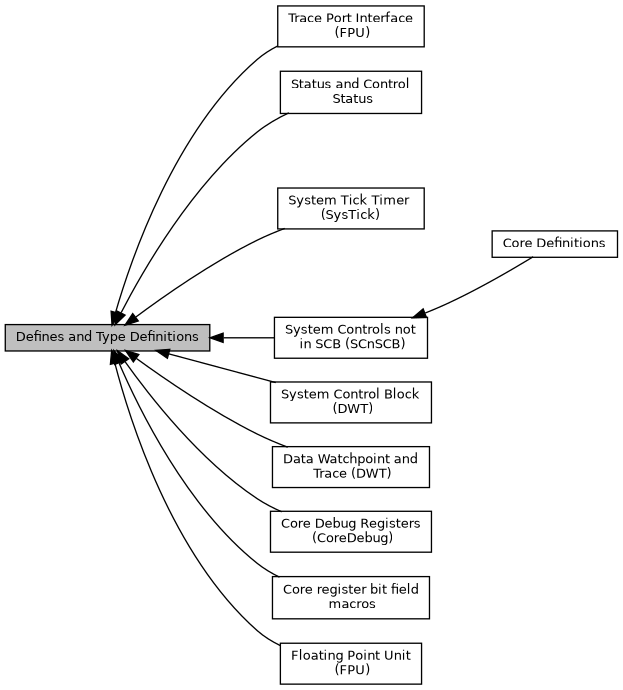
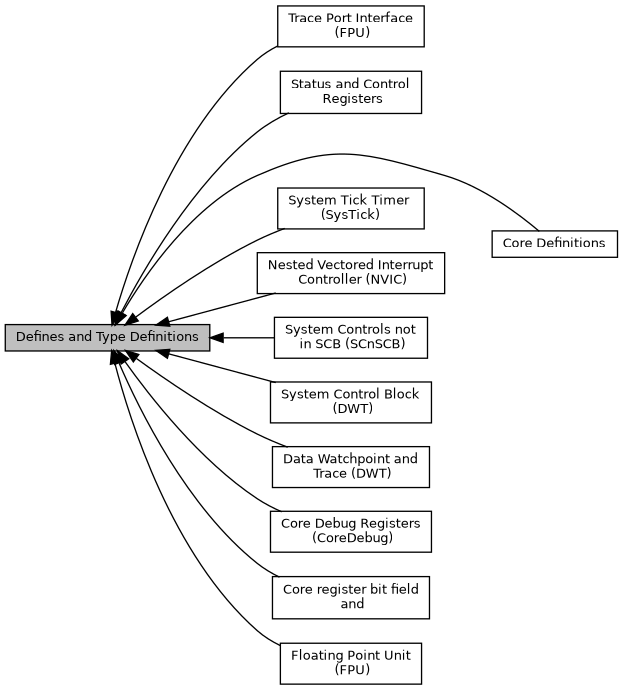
node "Status and Control Status": label "Status and Control Status" -> "Status and Control Registers"
node "Nested Vectored Interrupt Controller (NVIC)": added
edge "Core Definitions" -> "System Controls not in SCB (SCnSCB)": now "Core Definitions" -> "Defines and Type Definitions"
node "Core register bit field macros": label "Core register bit field macros" -> "Core register bit field and"
